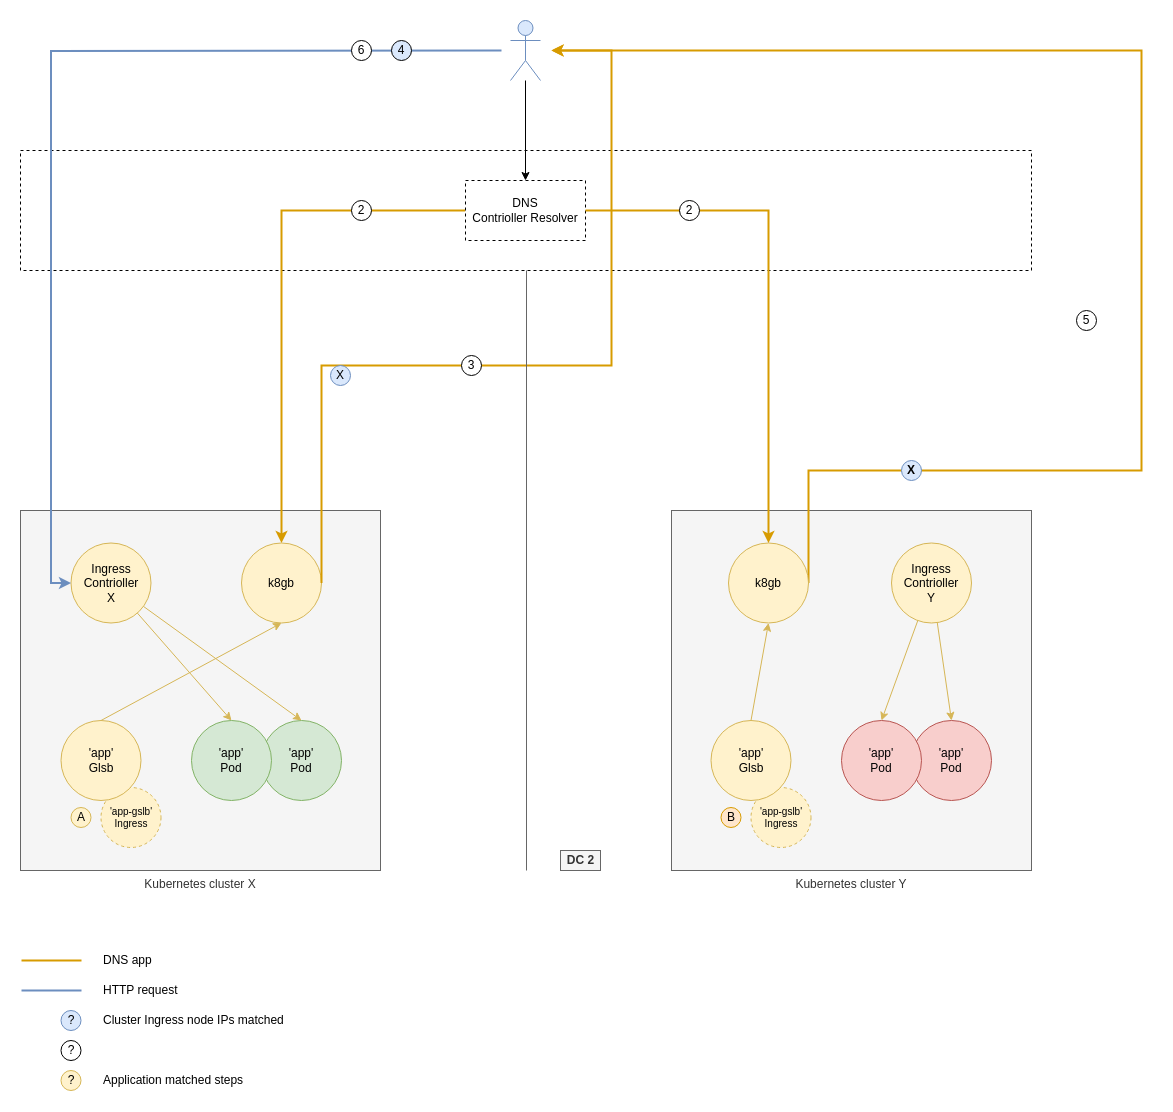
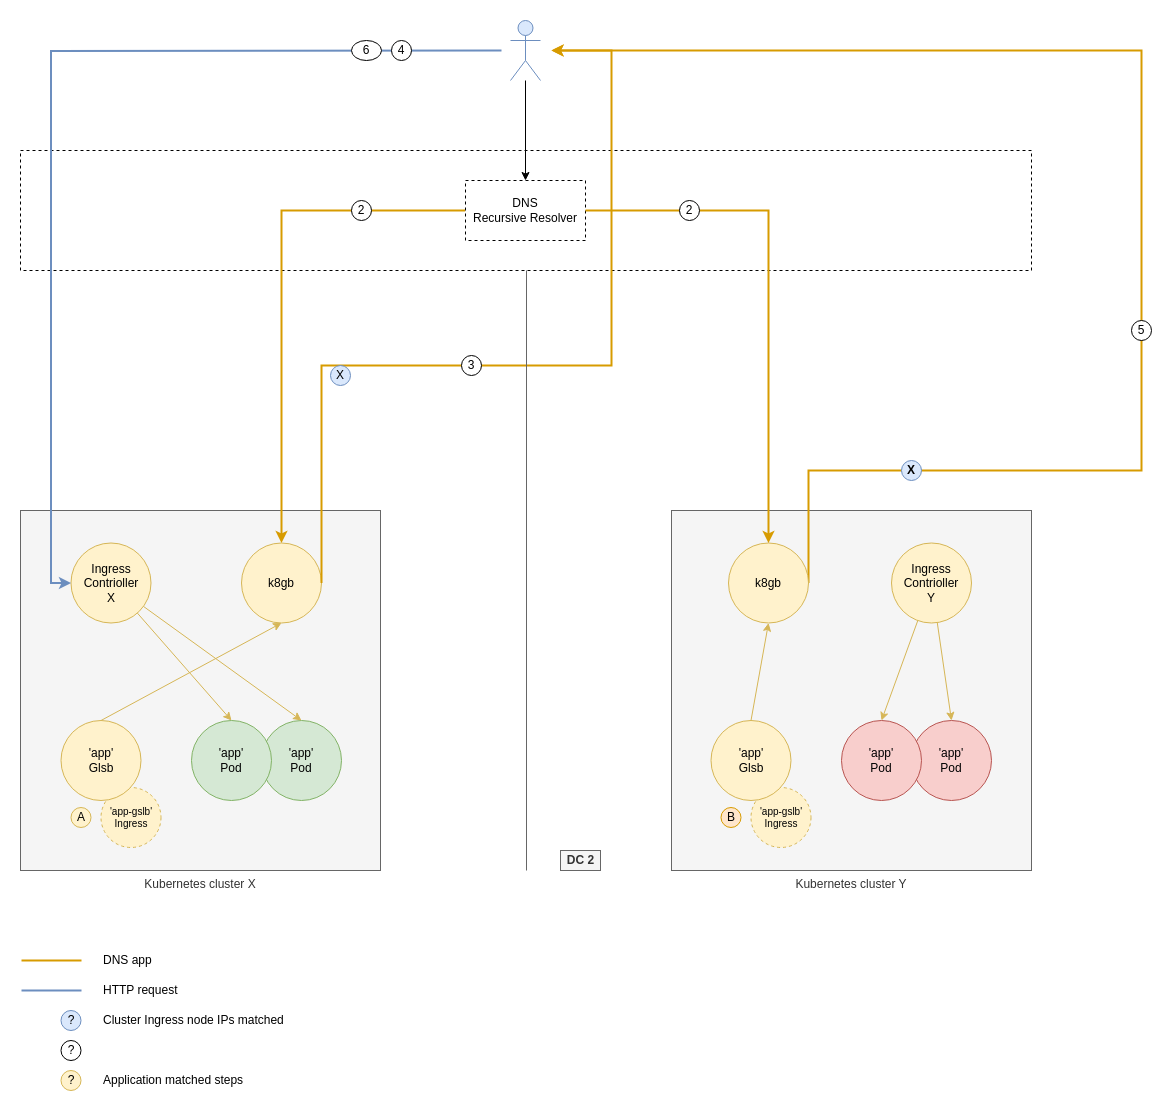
node "6": size 20x20 -> 30x20
node "4": fillcolor #dae8fc -> #ffffff
node "DNS Contrioller Resolver": label "DNS Contrioller Resolver" -> "DNS Recursive Resolver"
node "5": moved (1087, 321) -> (1142, 331)
